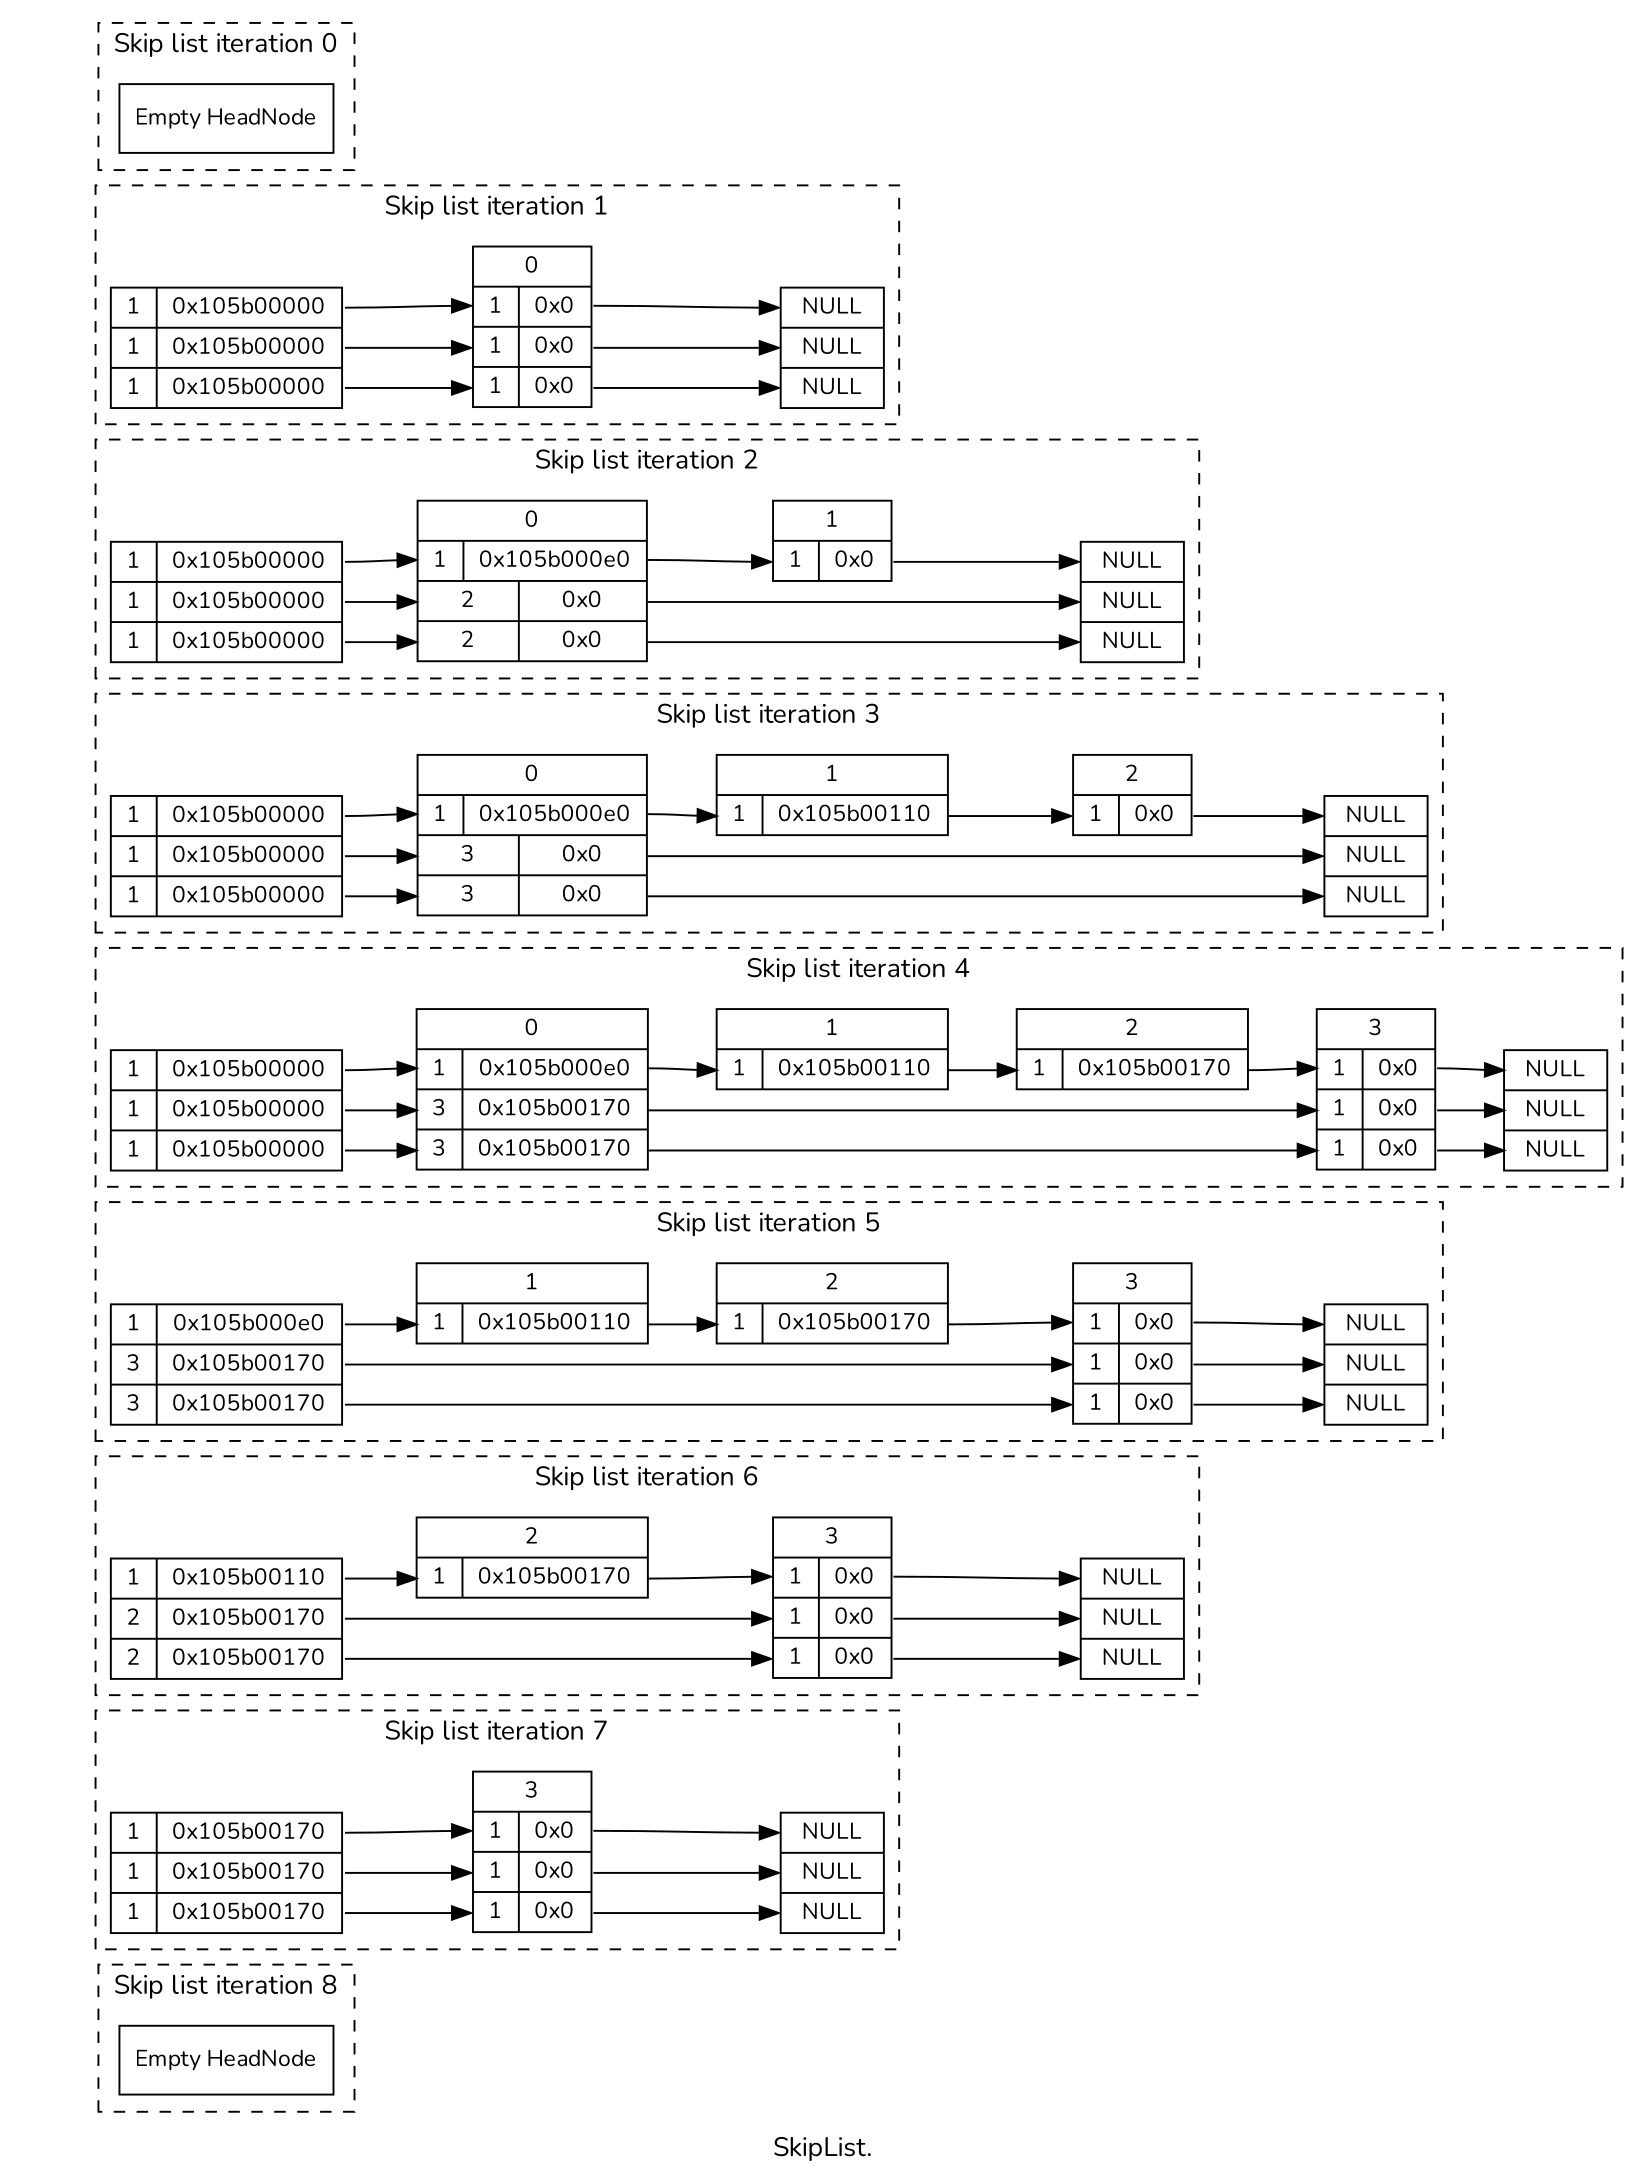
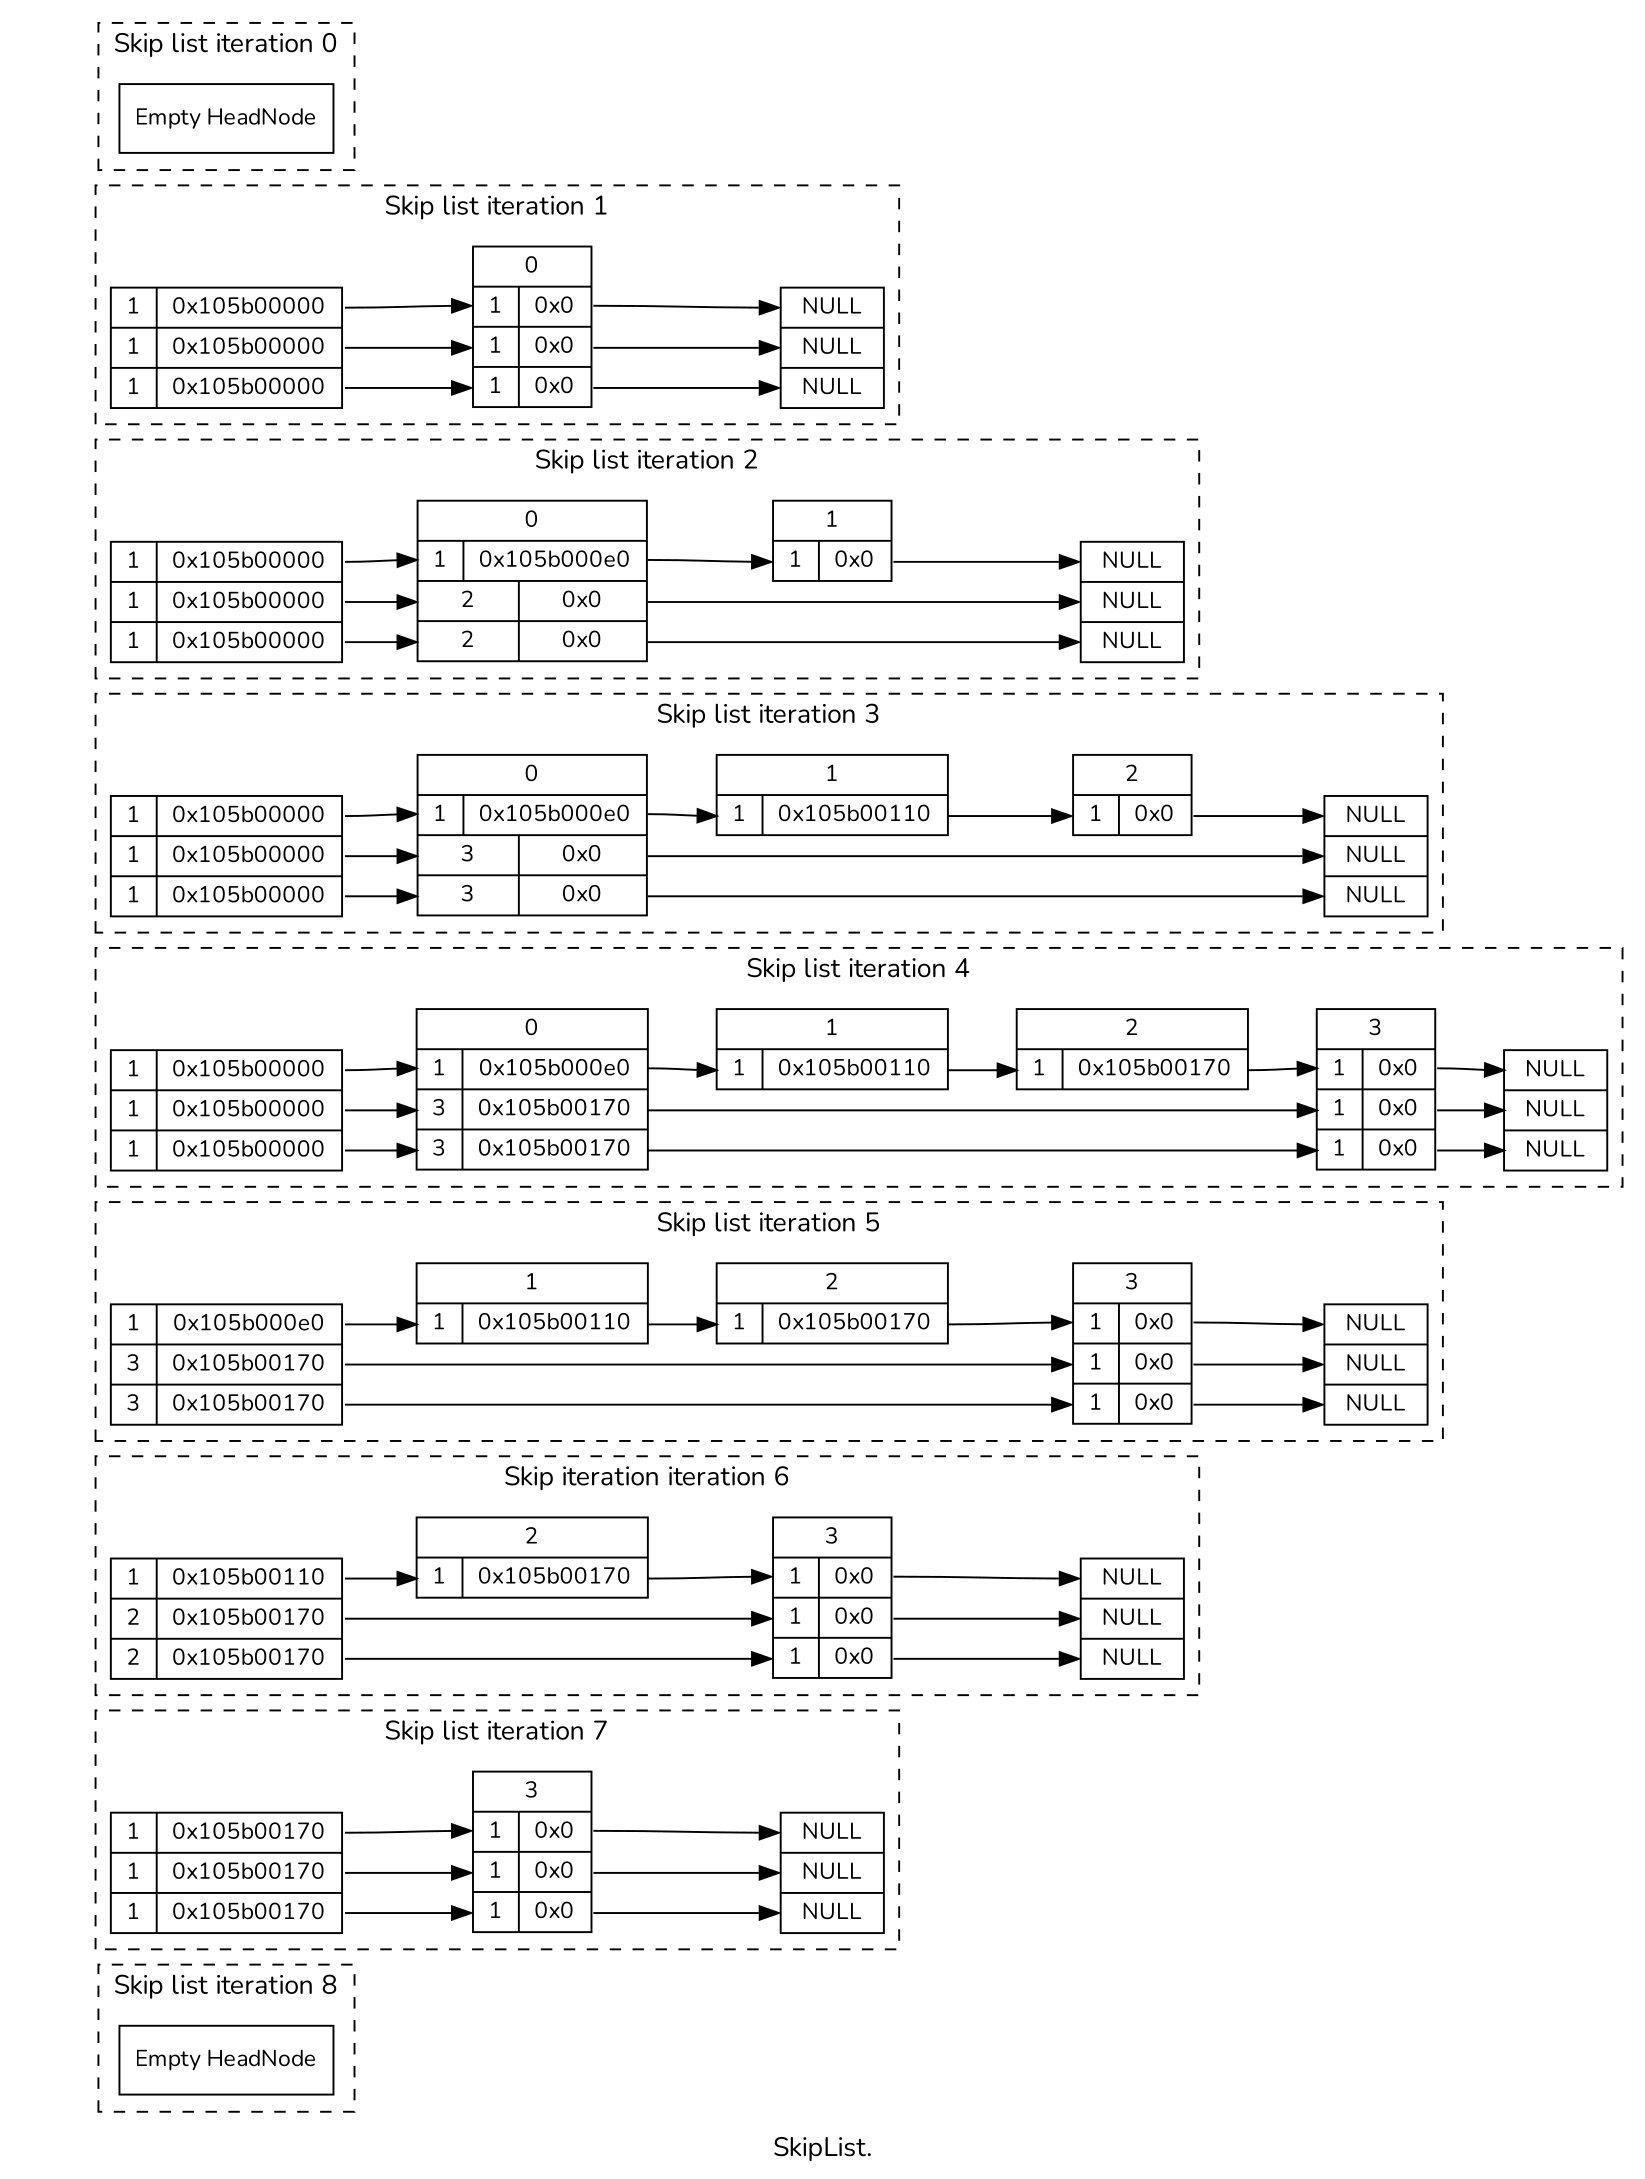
cluster "Skip list iteration 6": label "Skip list iteration 6" -> "Skip iteration iteration 6"
